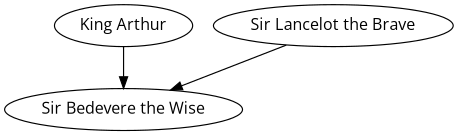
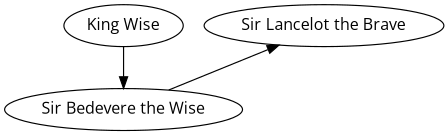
node "King Arthur": label "King Arthur" -> "King Wise"
edge "Sir Lancelot the Brave" -> "Sir Bedevere the Wise": reversed
